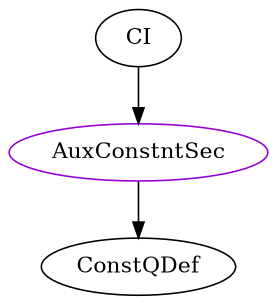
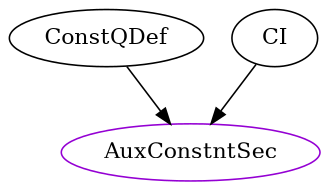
edge "AuxConstntSec" -> "ConstQDef": reversed
